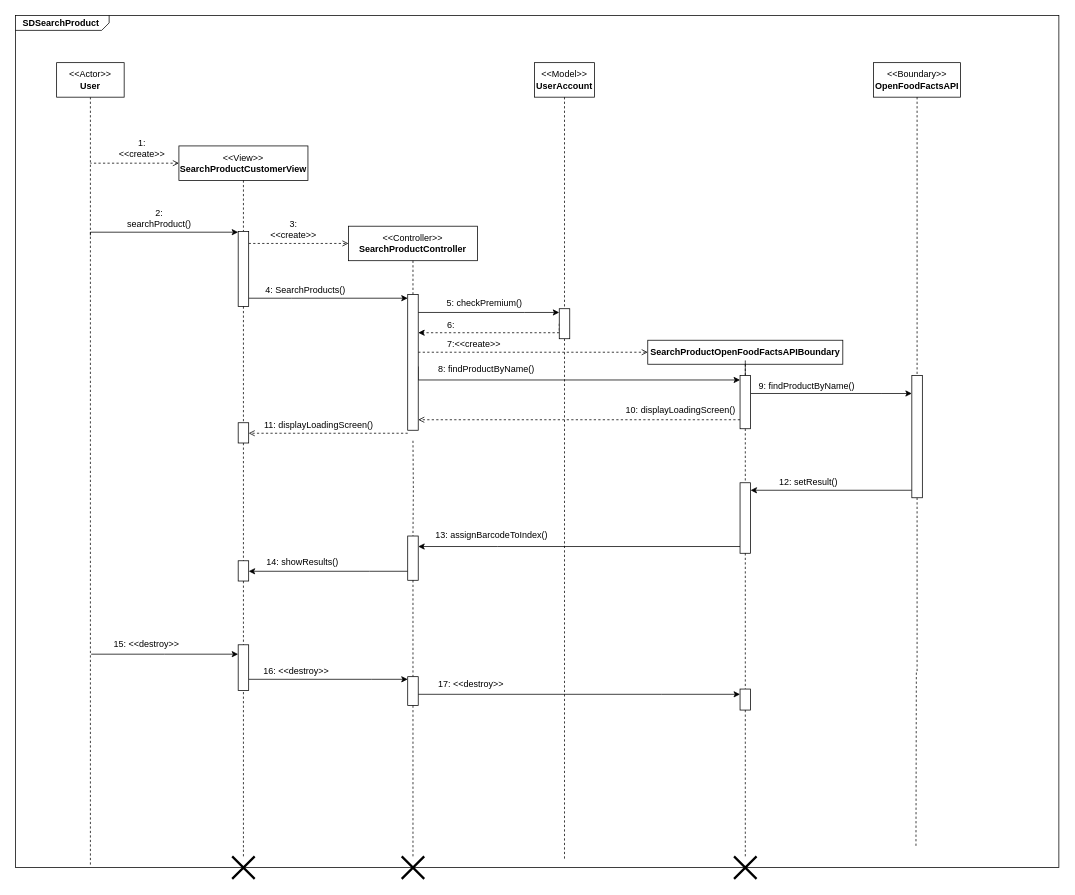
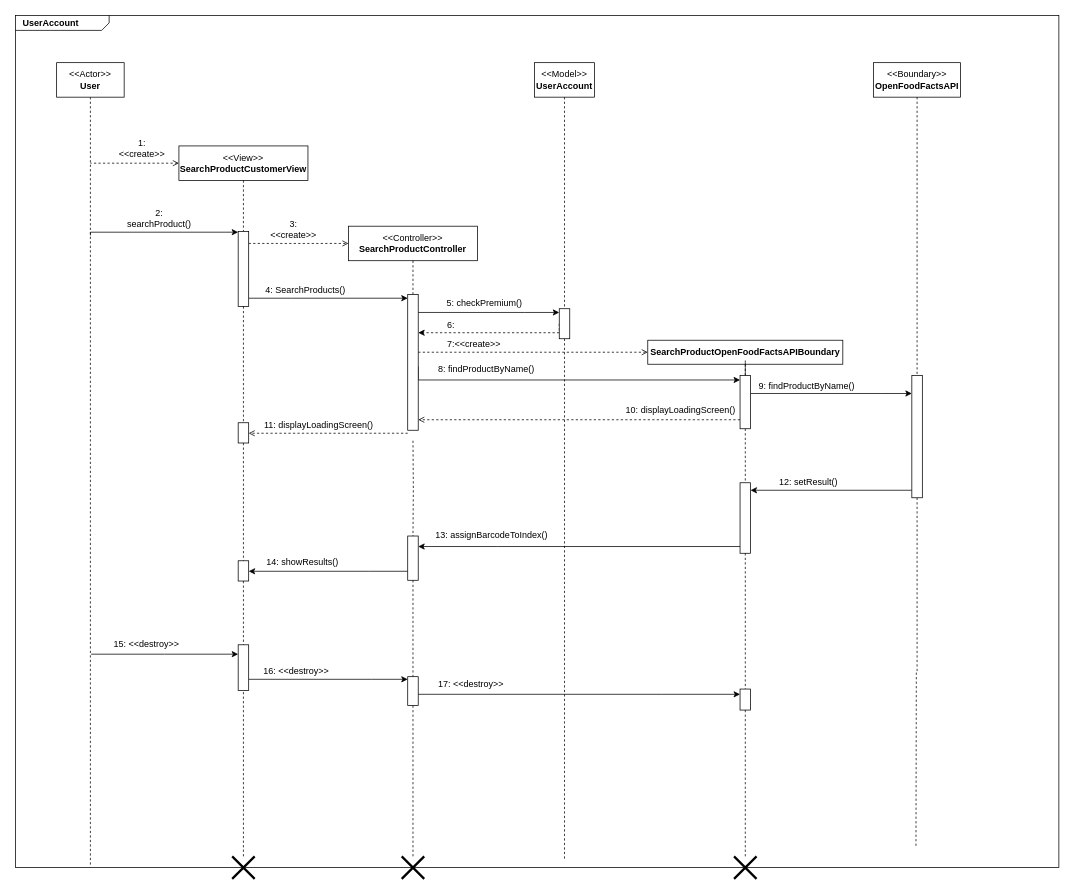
node "SDSearchProduct": label "SDSearchProduct" -> "UserAccount"
